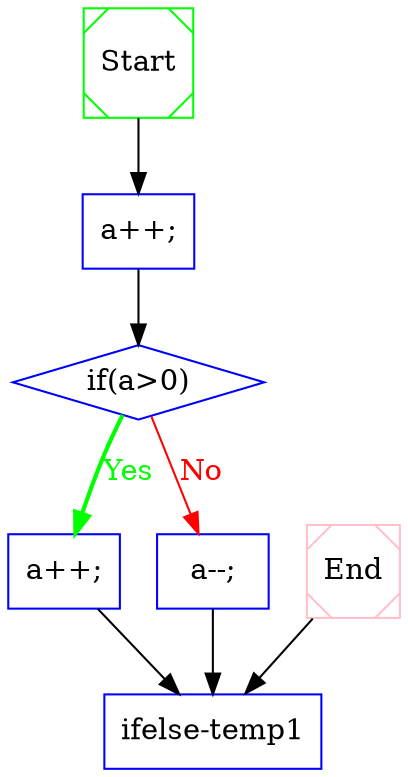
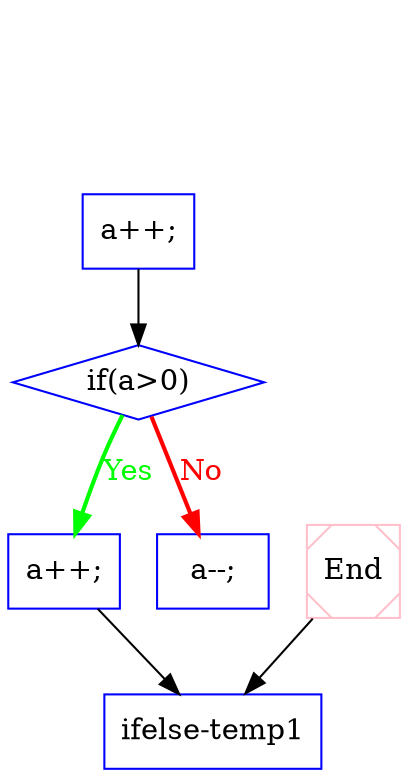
node "Start": removed
edge "if(a>0)" -> "a--;": style solid -> bold
edge "a--;" -> "ifelse-temp1": removed
